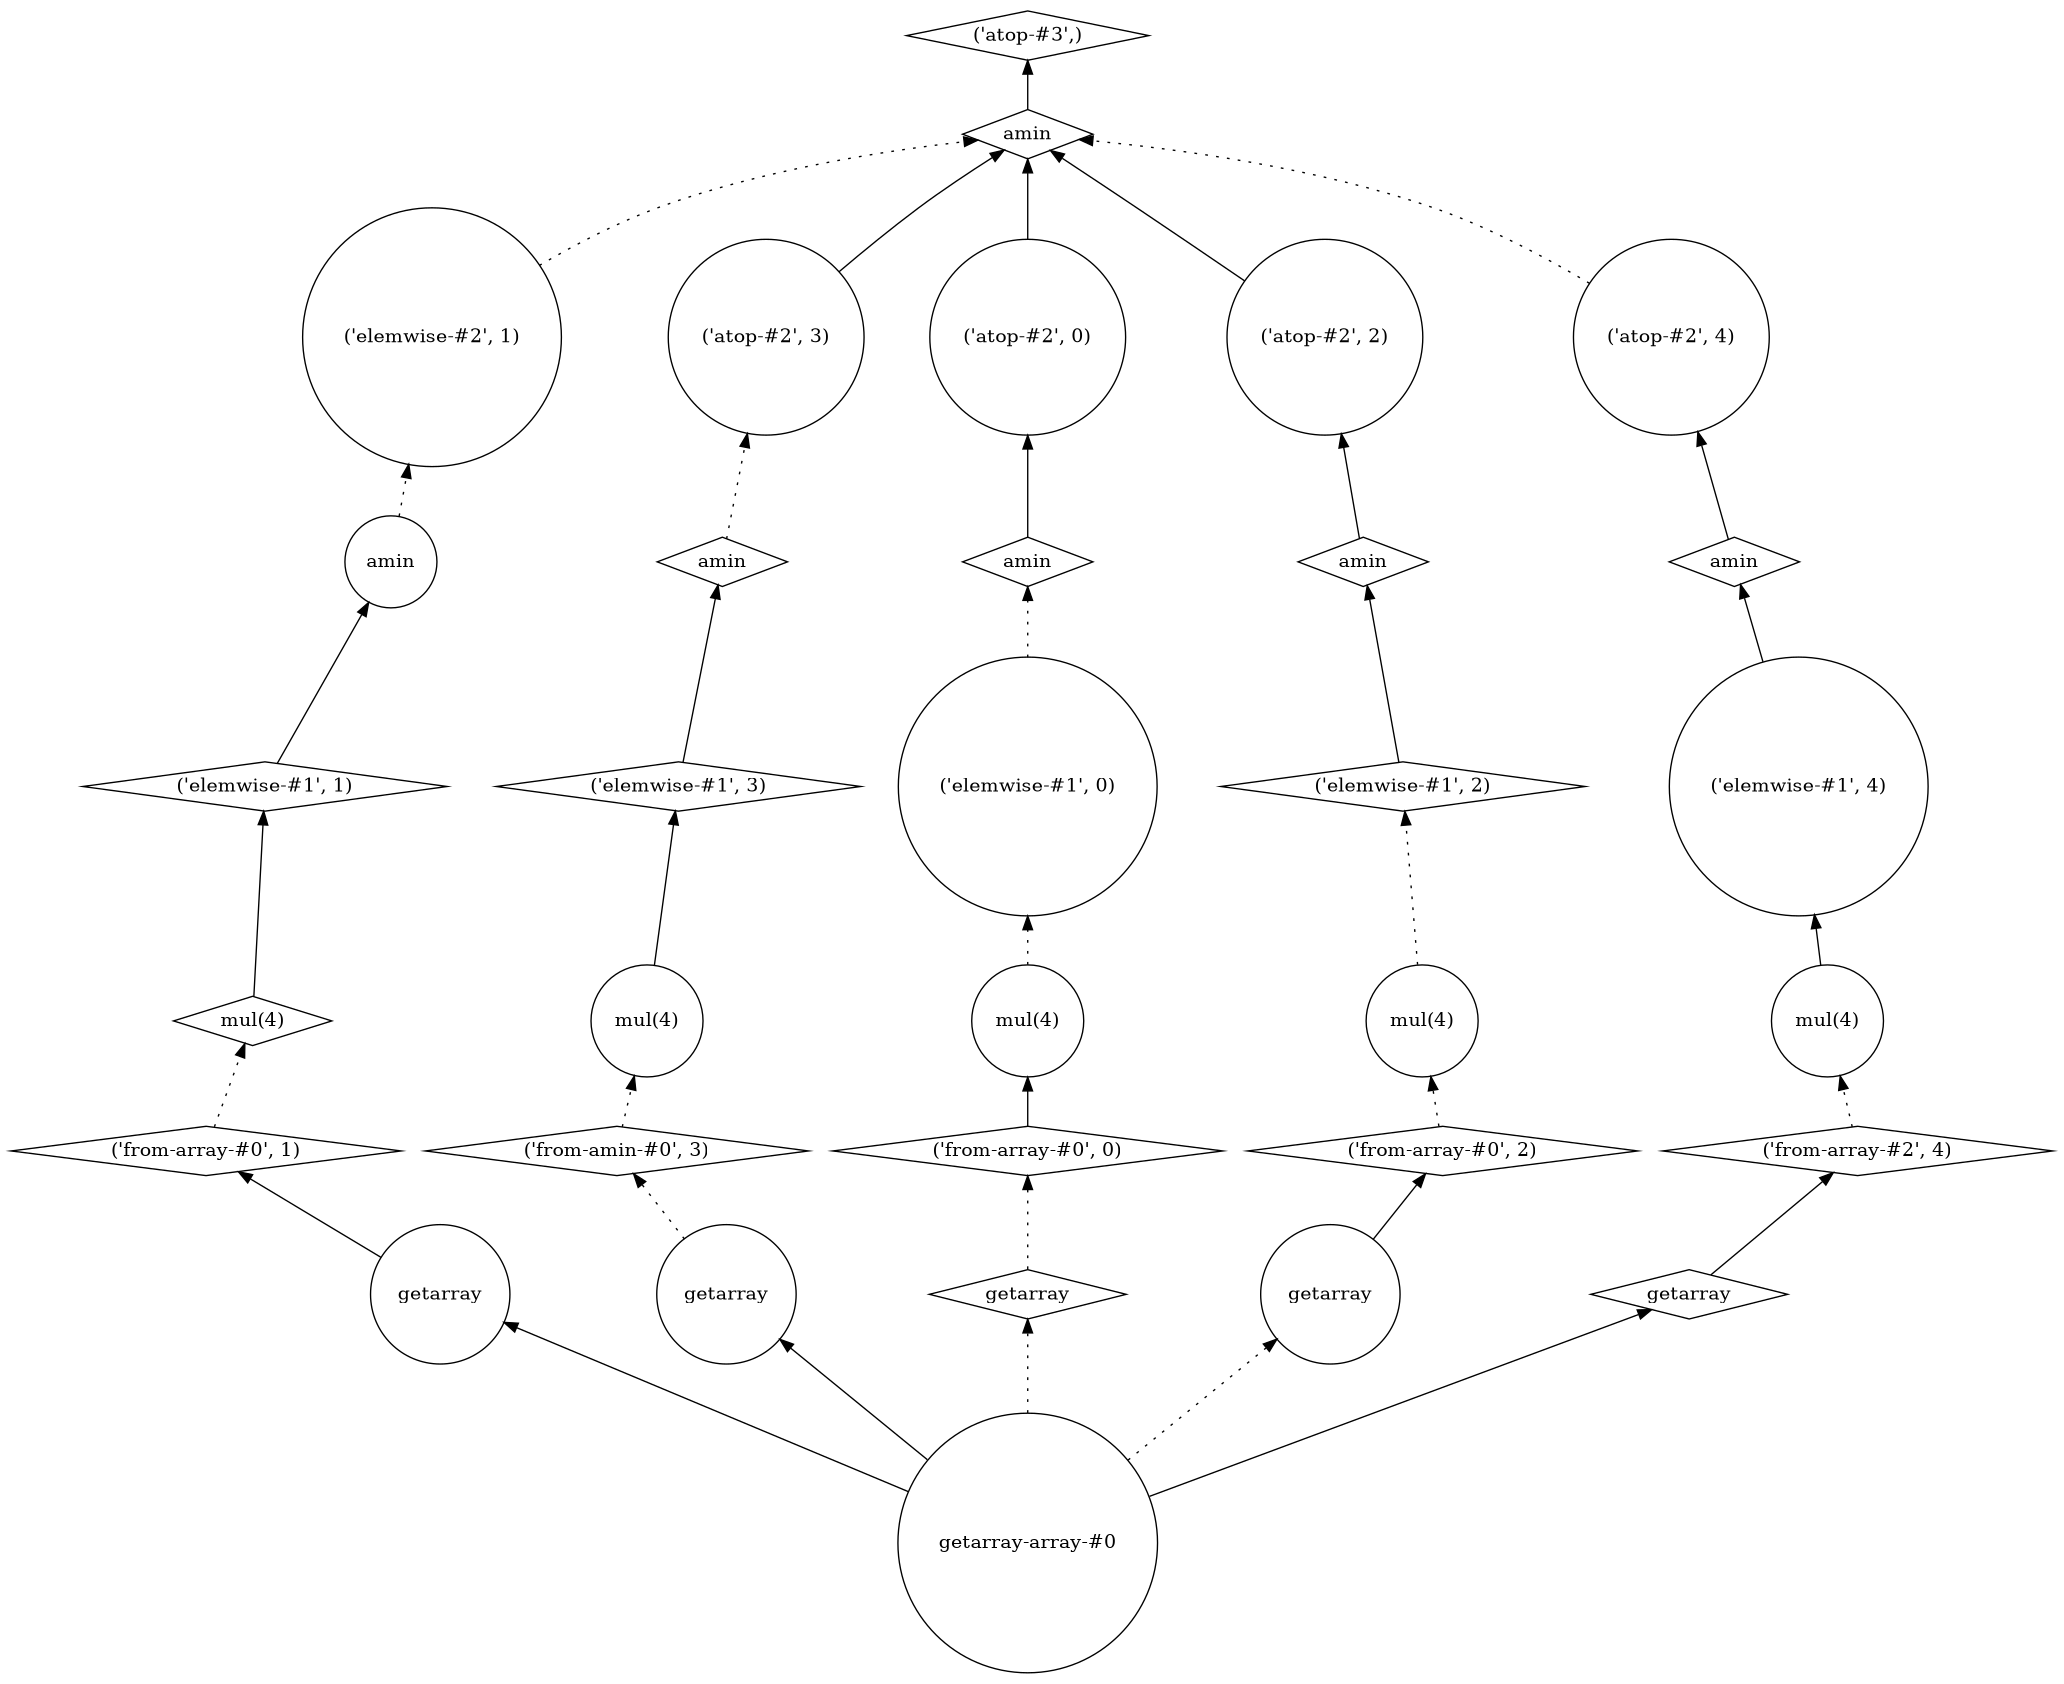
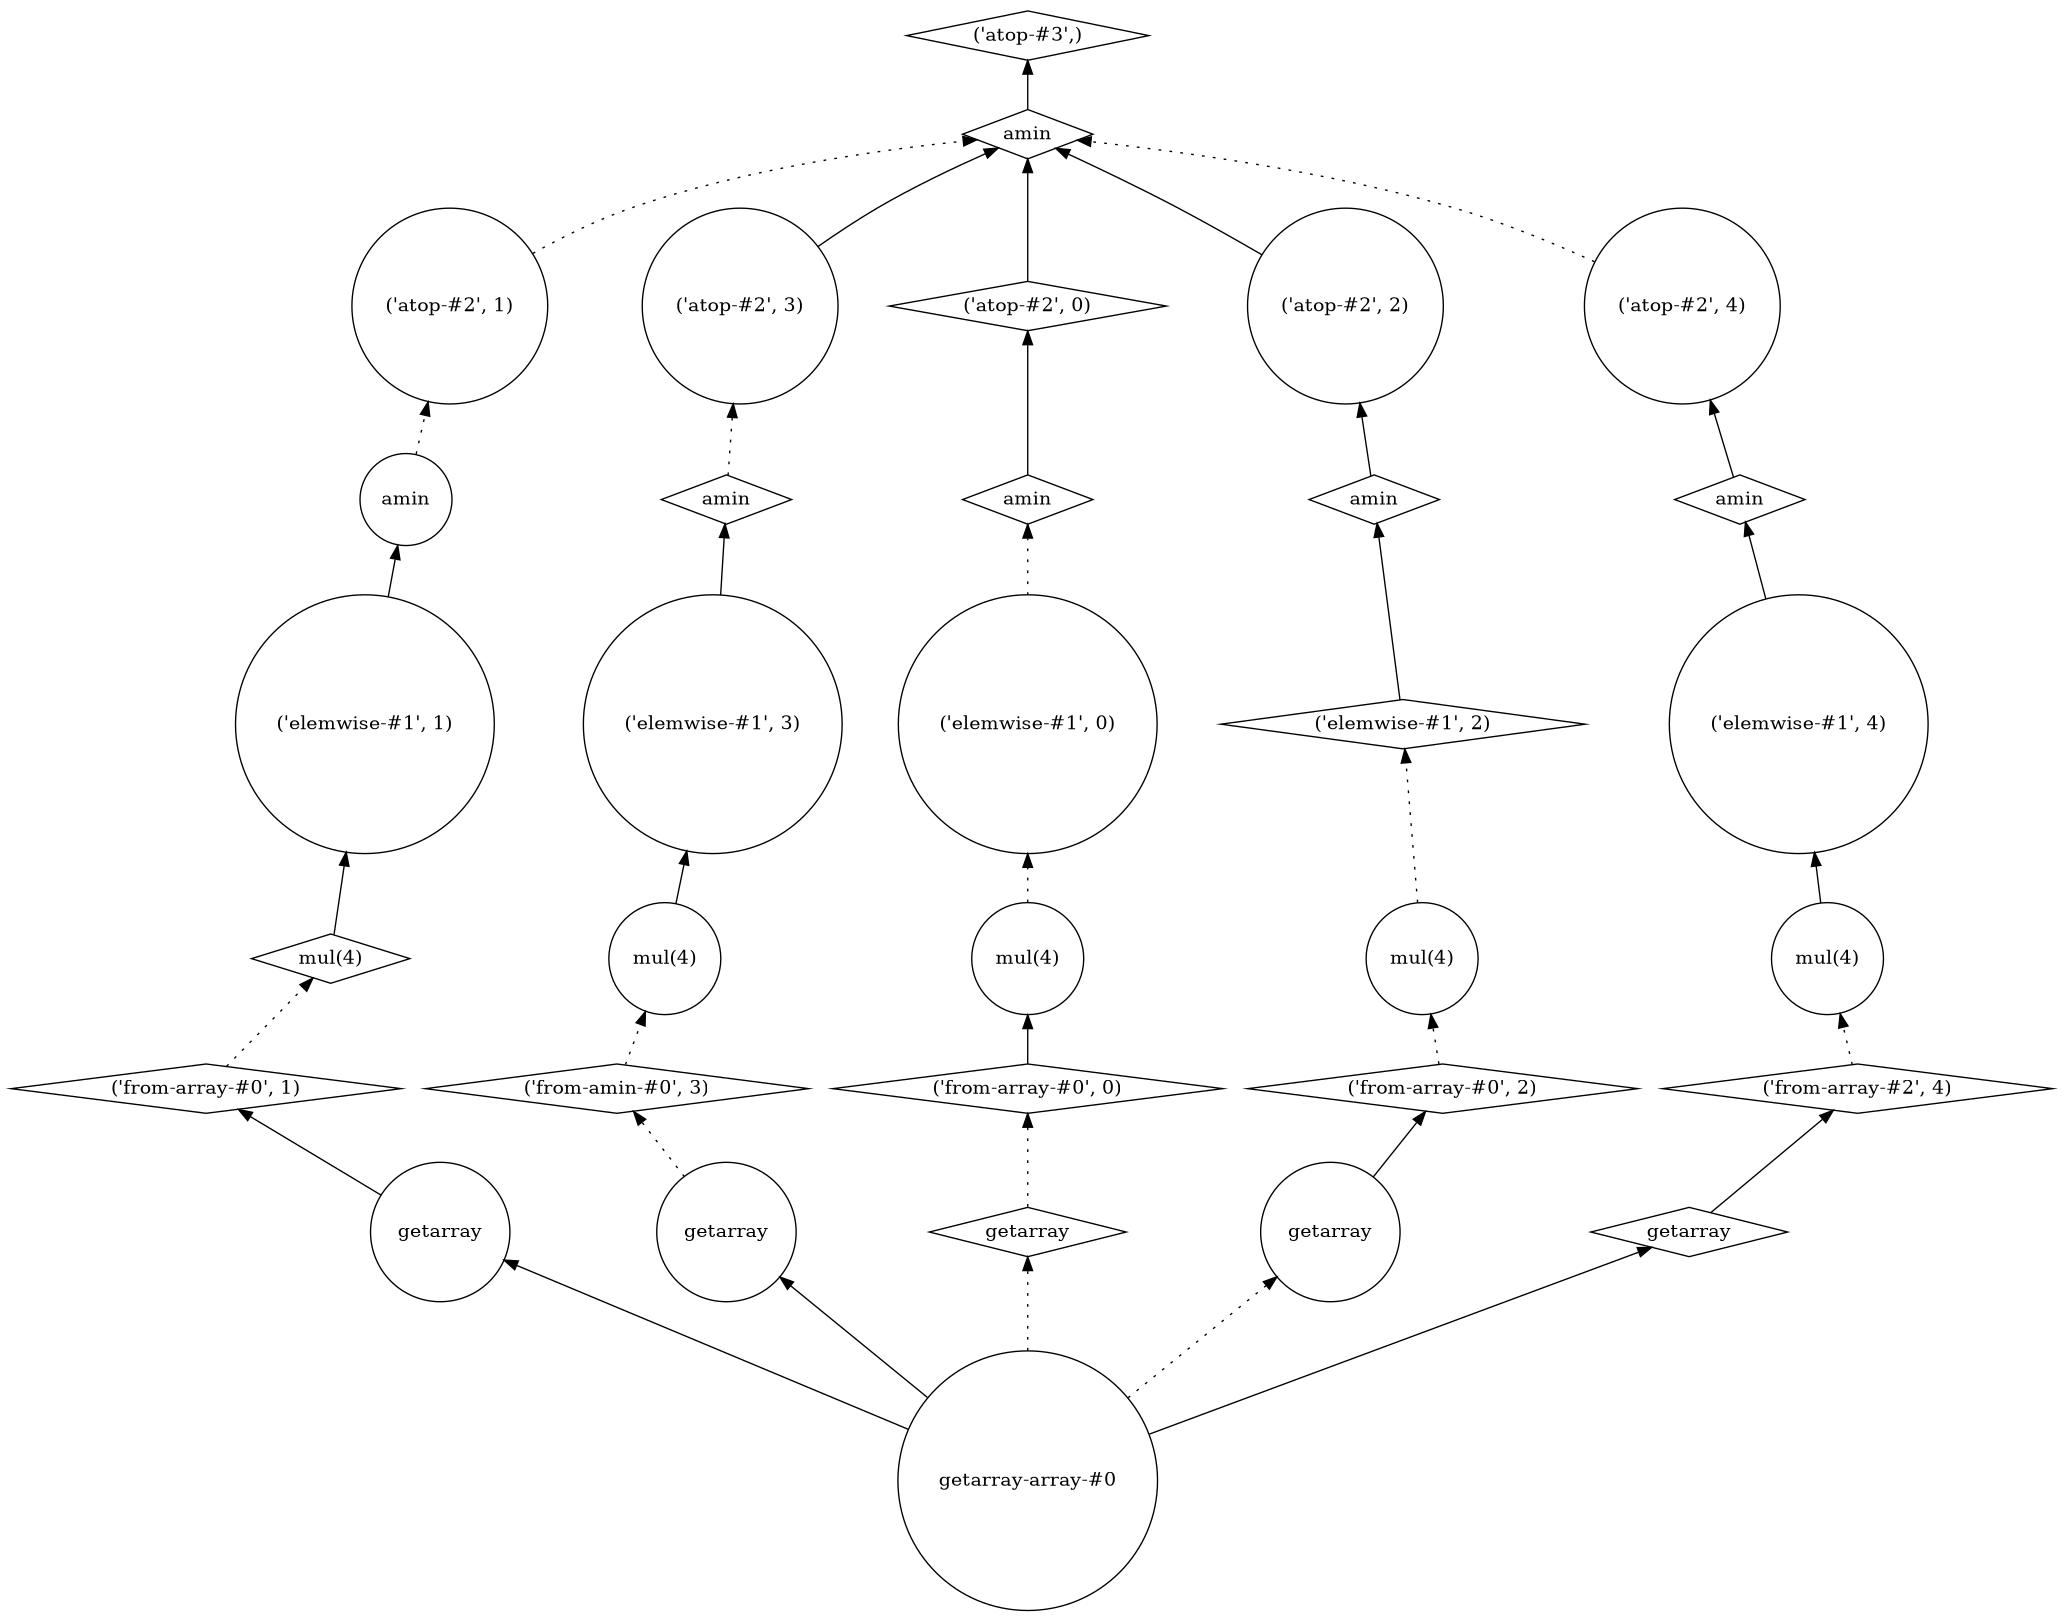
node "('elemwise-#2', 1)": label "('elemwise-#2', 1)" -> "('atop-#2', 1)"
node "('atop-#2', 0)": shape circle -> diamond
node "('elemwise-#1', 1)": shape diamond -> circle
node "('elemwise-#1', 3)": shape diamond -> circle
